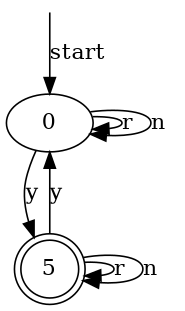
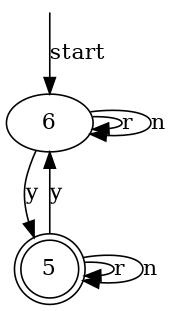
node "0": label "0" -> "6"
